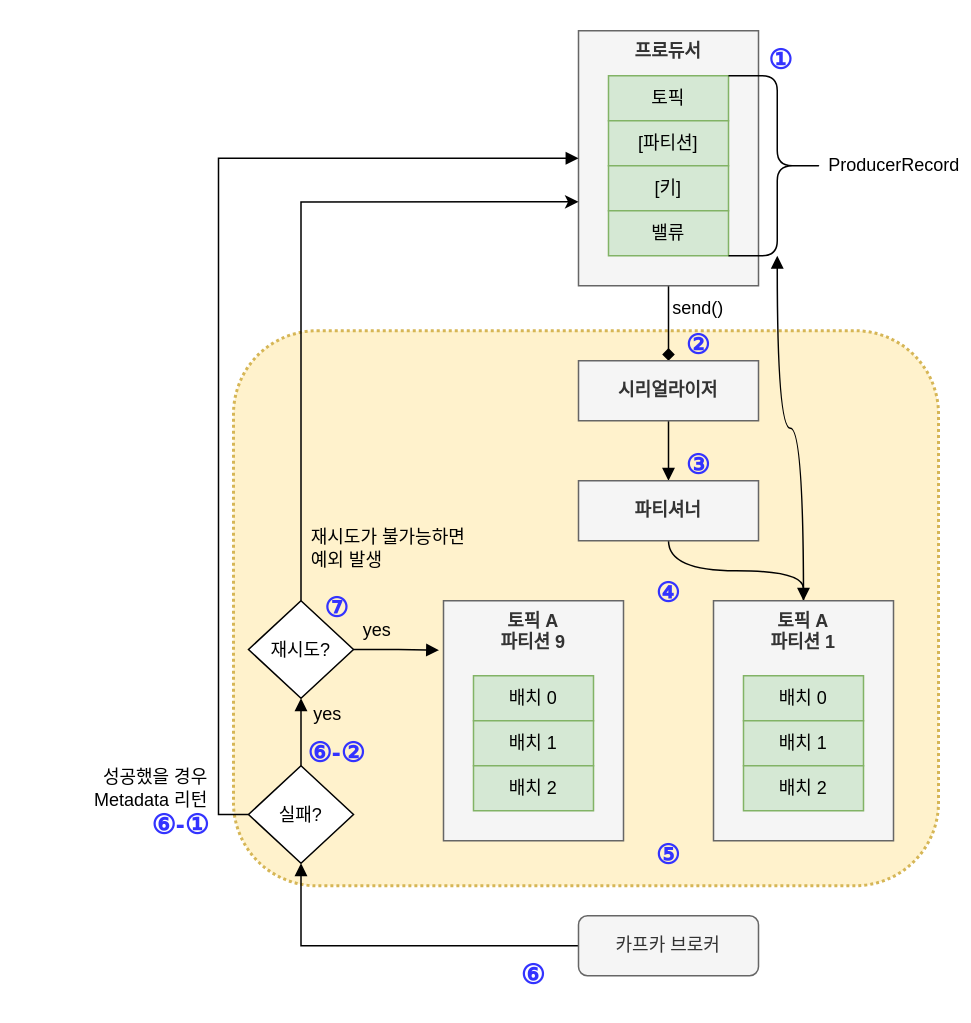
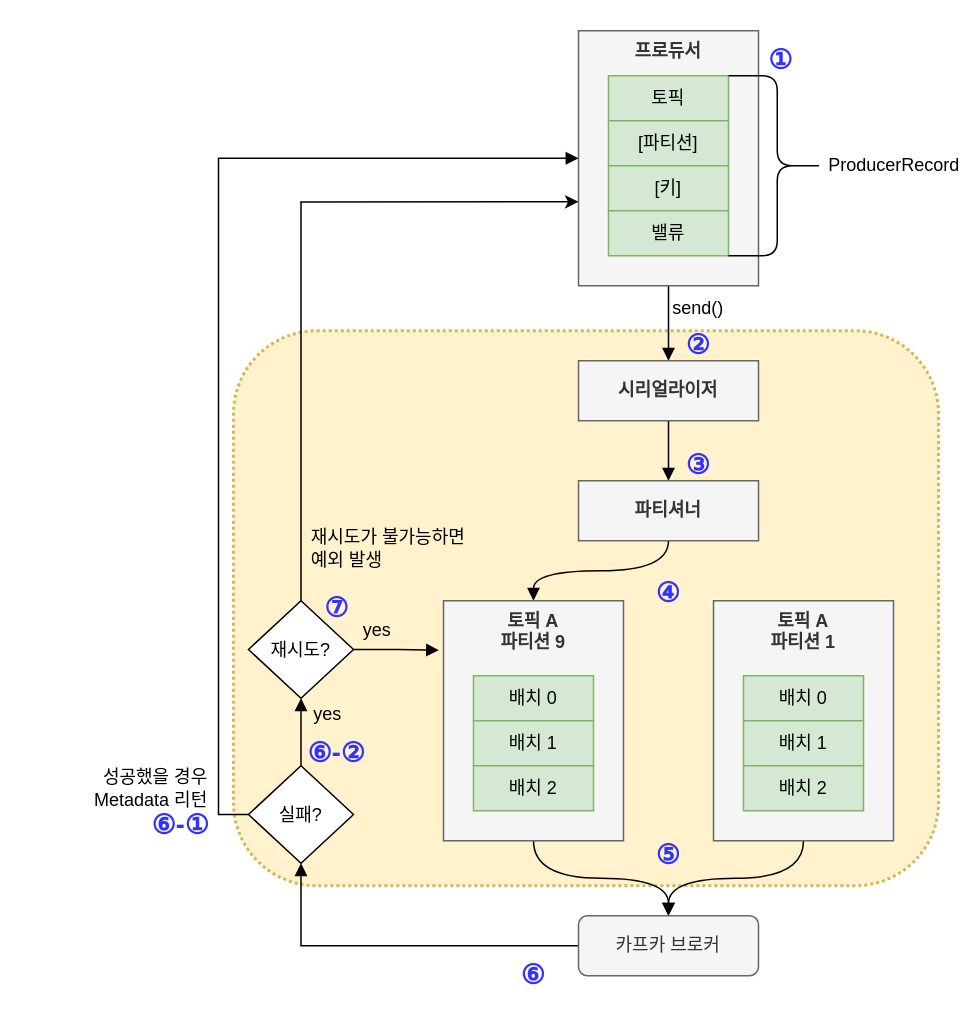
edge "프로듀서" -> "시리얼라이저": arrowhead diamond -> block
edge "토픽 A 파티션 1" -> "ProducerRecord": now "토픽 A 파티션 1" -> "카프카 브로커"
edge "파티셔너" -> "토픽 A 파티션 1": now "파티셔너" -> "토픽 A 파티션 9"
edge "토픽 A 파티션 9" -> "카프카 브로커": added
